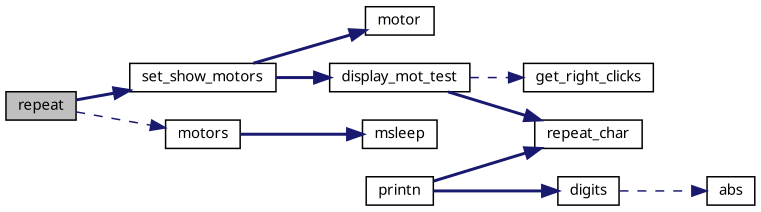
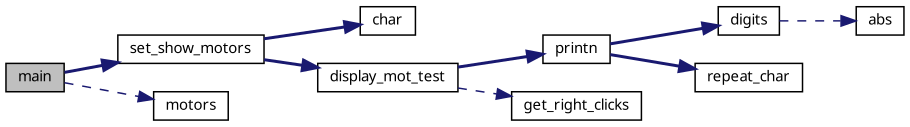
node "motor": label "motor" -> "char"
edge "display_mot_test" -> "repeat_char": now "display_mot_test" -> "printn"
node "repeat": label "repeat" -> "main"
node "msleep": removed
